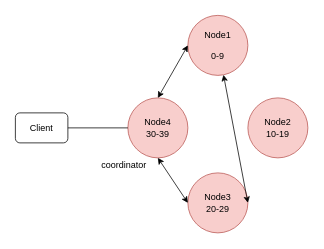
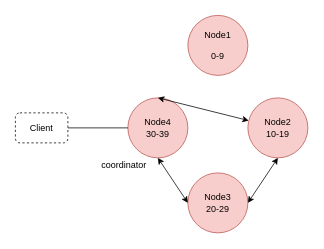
edge "Node1 0-9" -- "Node4 30-39": now "Node2 10-19" -- "Node4 30-39"
node "Client": style solid -> dashed
edge "Node1 0-9" -- "Node3 20-29": now "Node2 10-19" -- "Node3 20-29"
